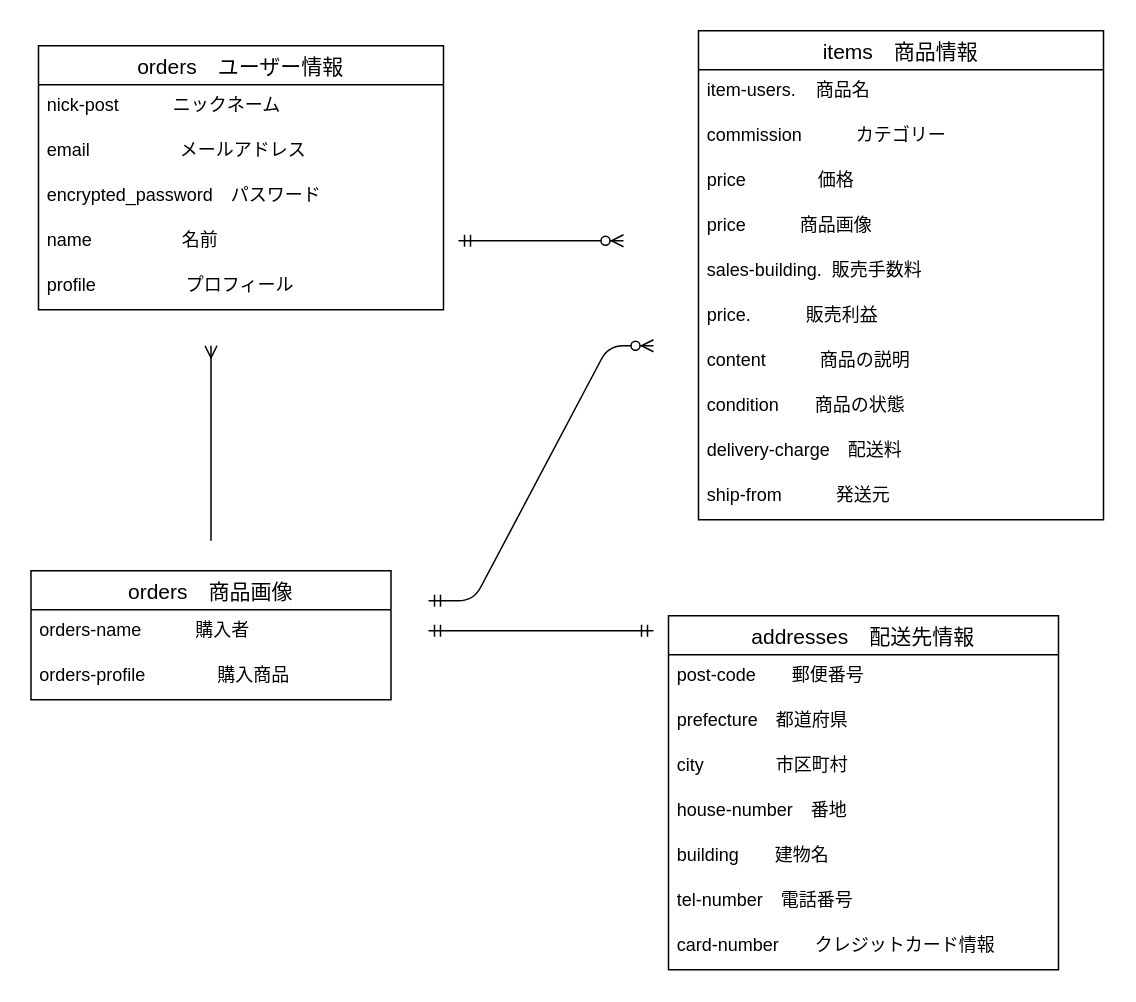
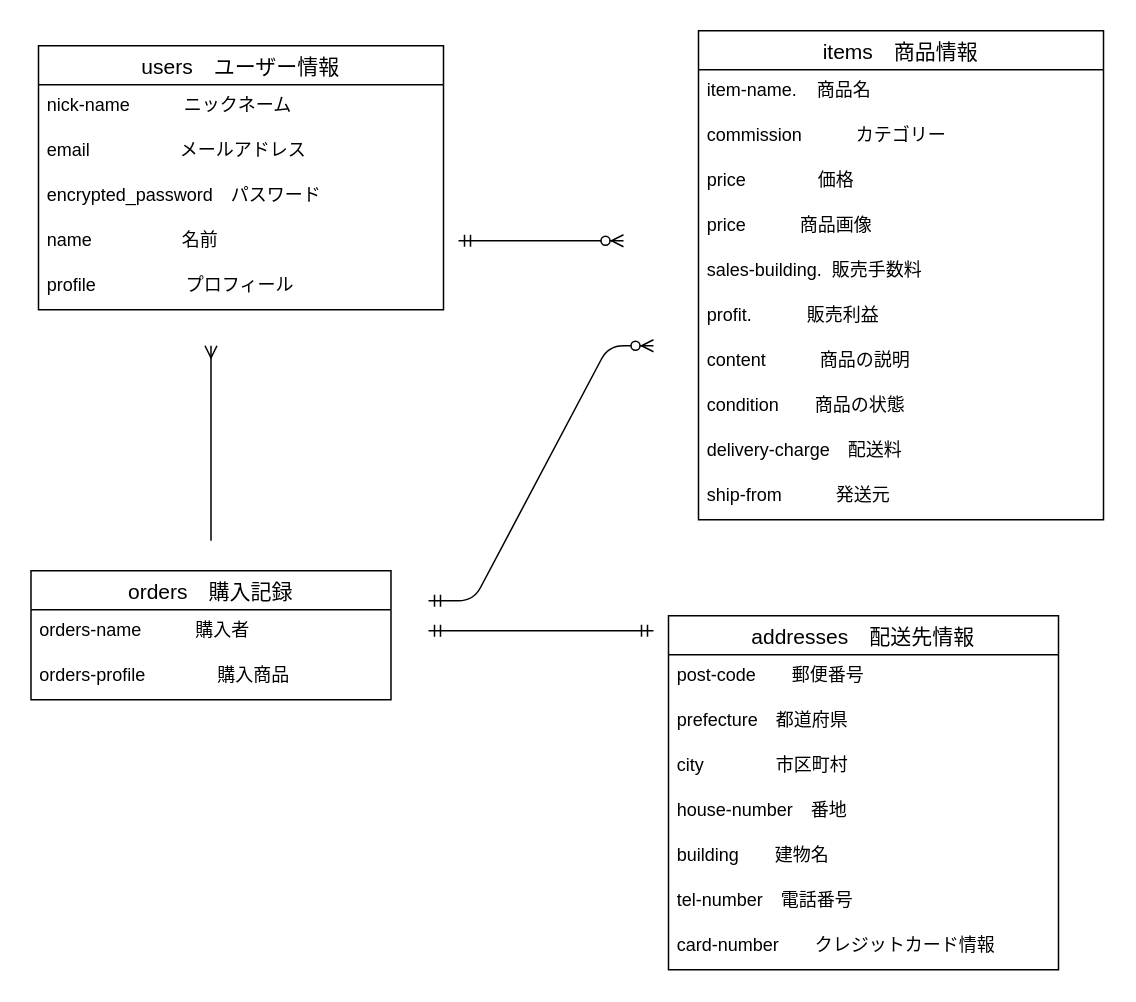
node "orders ユーザー情報": label "orders ユーザー情報" -> "users ユーザー情報"
node "item-users. 商品名": label "item-users. 商品名" -> "item-name. 商品名"
node "nick-post ニックネーム": label "nick-post ニックネーム" -> "nick-name ニックネーム"
node "price. 販売利益": label "price. 販売利益" -> "profit. 販売利益"
node "orders 商品画像": label "orders 商品画像" -> "orders 購入記録"
